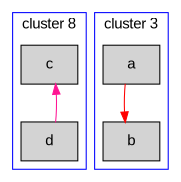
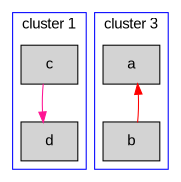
cluster "cluster 8": label "cluster 8" -> "cluster 1"
edge "a" -> "b": reversed
edge "d" -> "c": reversed
